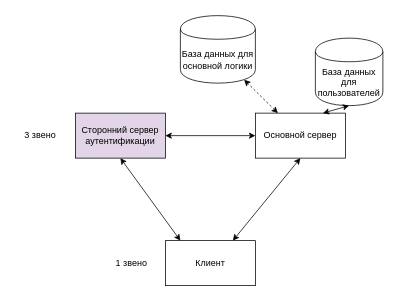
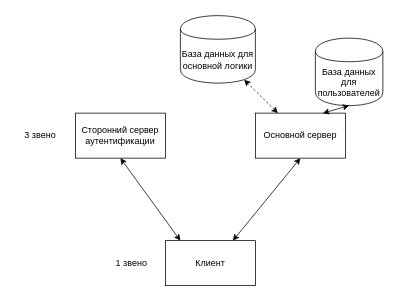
node "Сторонний сервер аутентификации": fillcolor #e1d5e7 -> #ffffff
edge "Сторонний сервер аутентификации" -- "Основной сервер": removed
